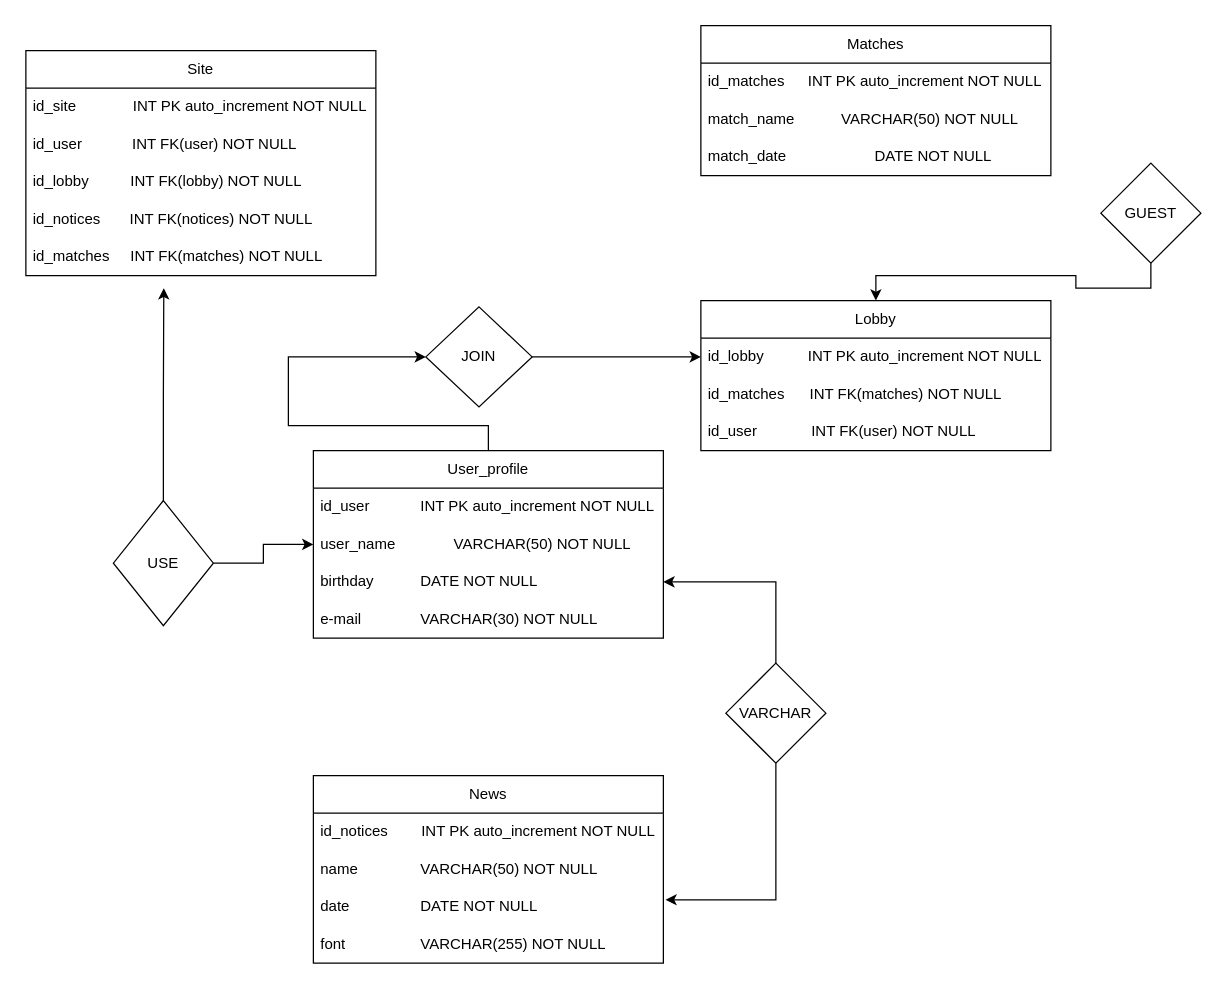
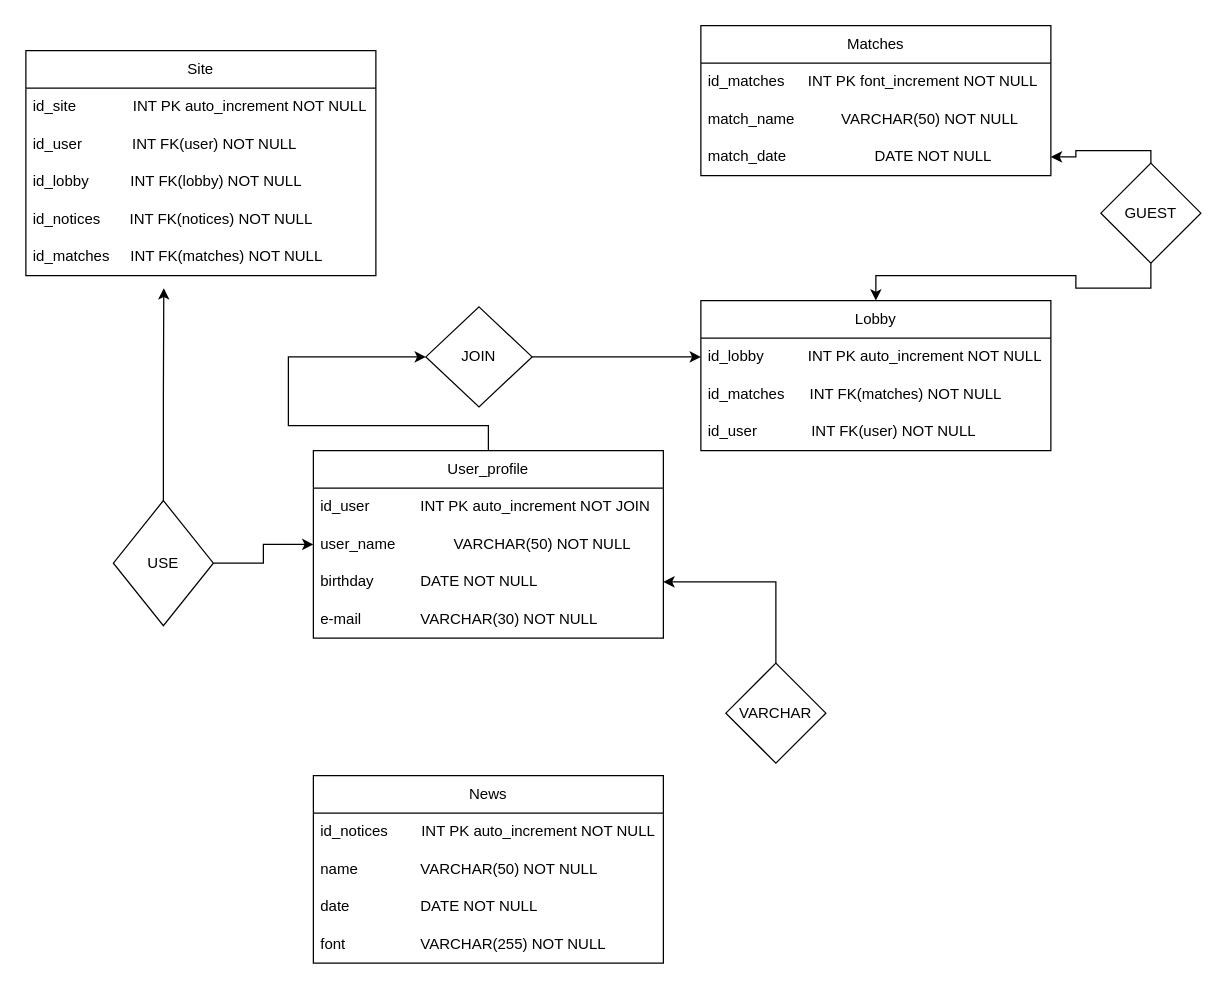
node "id_matches INT PK auto_increment NOT NULL": label "id_matches INT PK auto_increment NOT NULL" -> "id_matches INT PK font_increment NOT NULL"
edge "GUEST" -> "match_date DATE NOT NULL": added
node "id_user INT PK auto_increment NOT NULL": label "id_user INT PK auto_increment NOT NULL" -> "id_user INT PK auto_increment NOT JOIN"
edge "VARCHAR" -> "date DATE NOT NULL": removed
